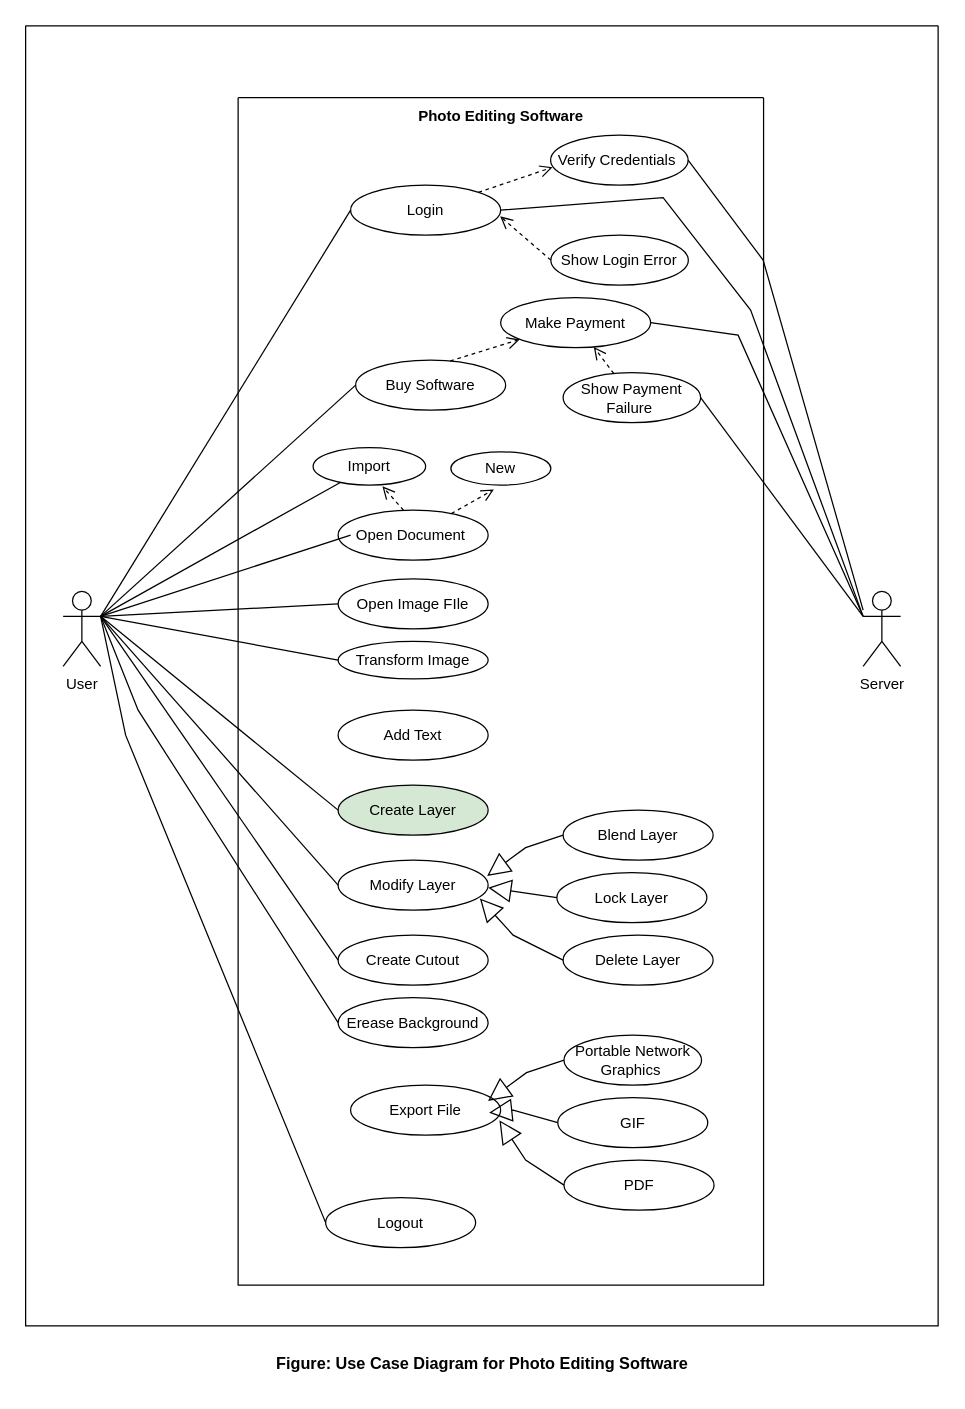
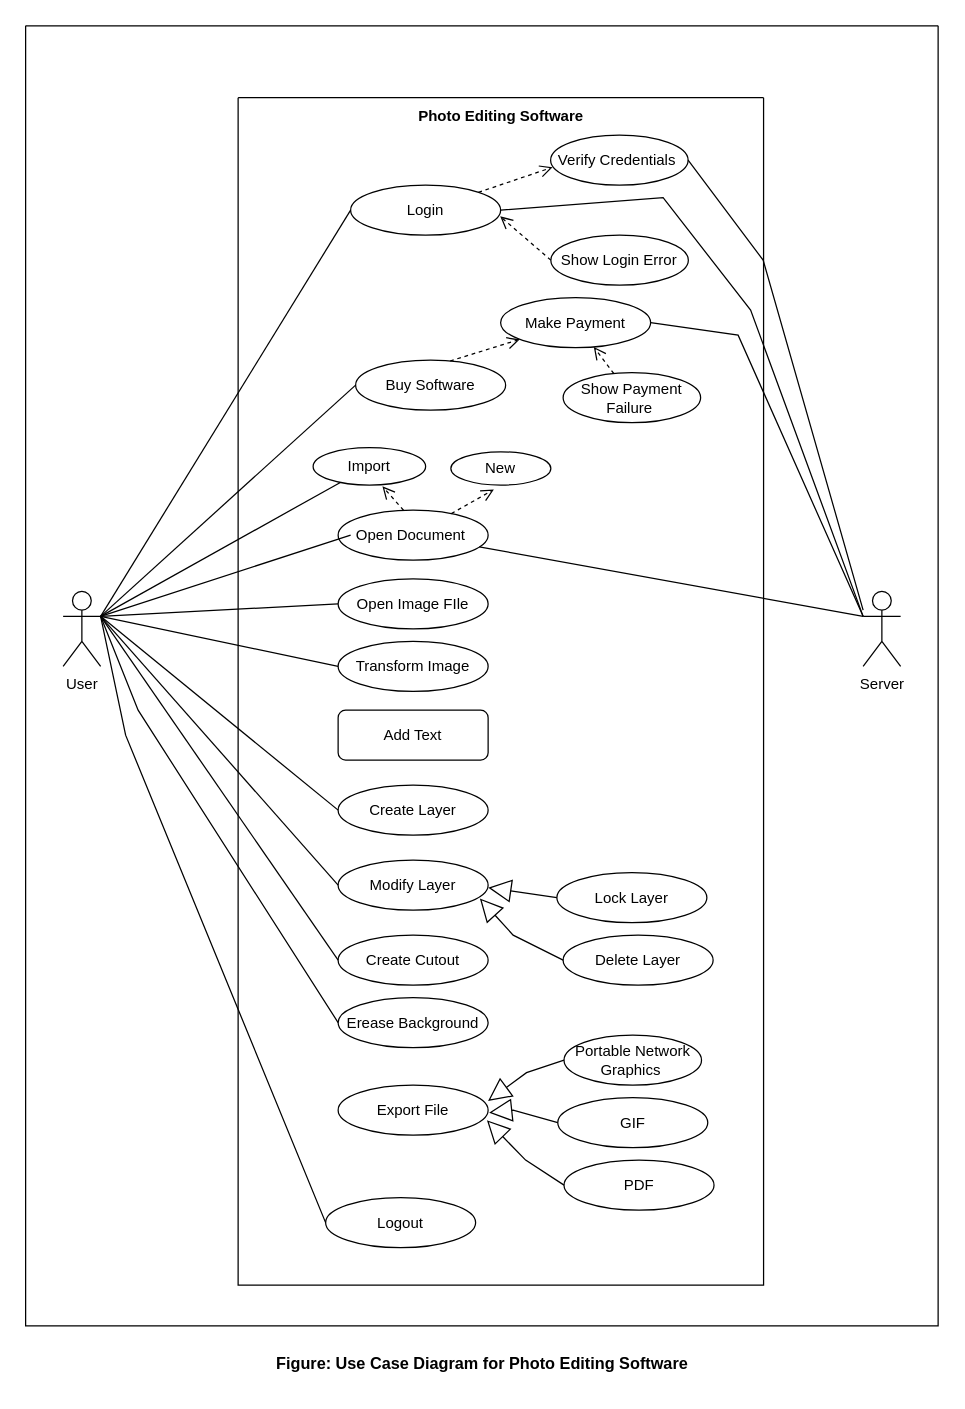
edge "Show Payment Failure" -- "Server": now "Open Document" -- "Server"
node "Transform Image": size 150x38 -> 150x50
node "Add Text": shape ellipse -> rounded rectangle
node "Create Layer": fillcolor #d5e8d4 -> #ffffff
node "Blend Layer": removed
edge "Blend Layer" -> "Modify Layer": removed
node "Export File": moved (426, 1110) -> (413, 1110)
